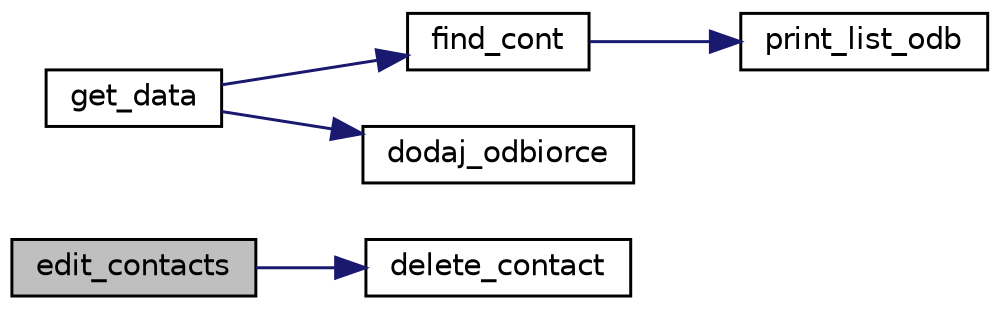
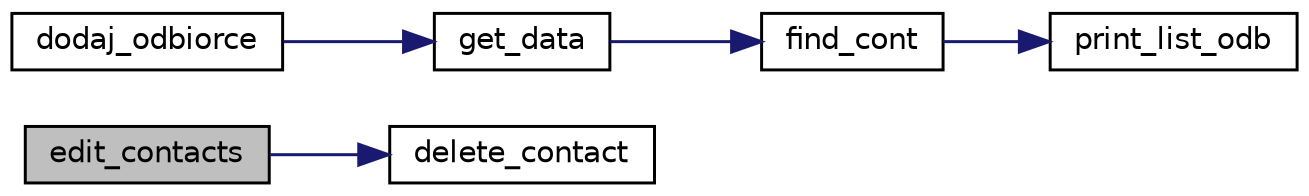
edge "get_data" -> "dodaj_odbiorce": reversed
